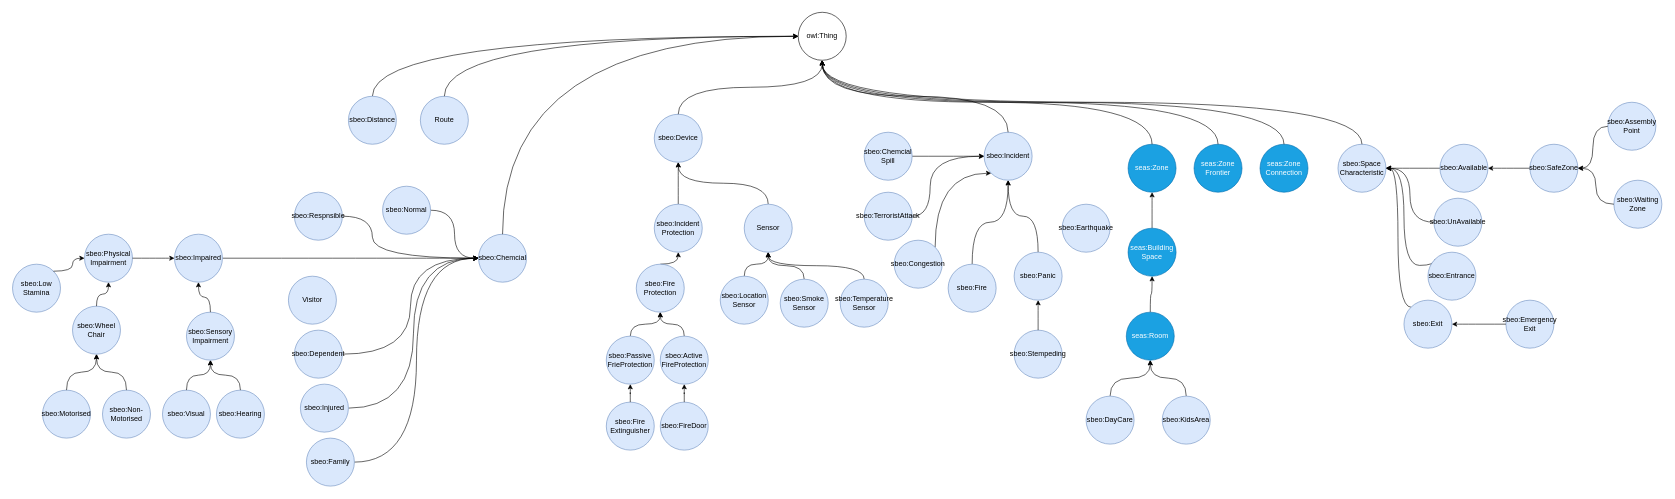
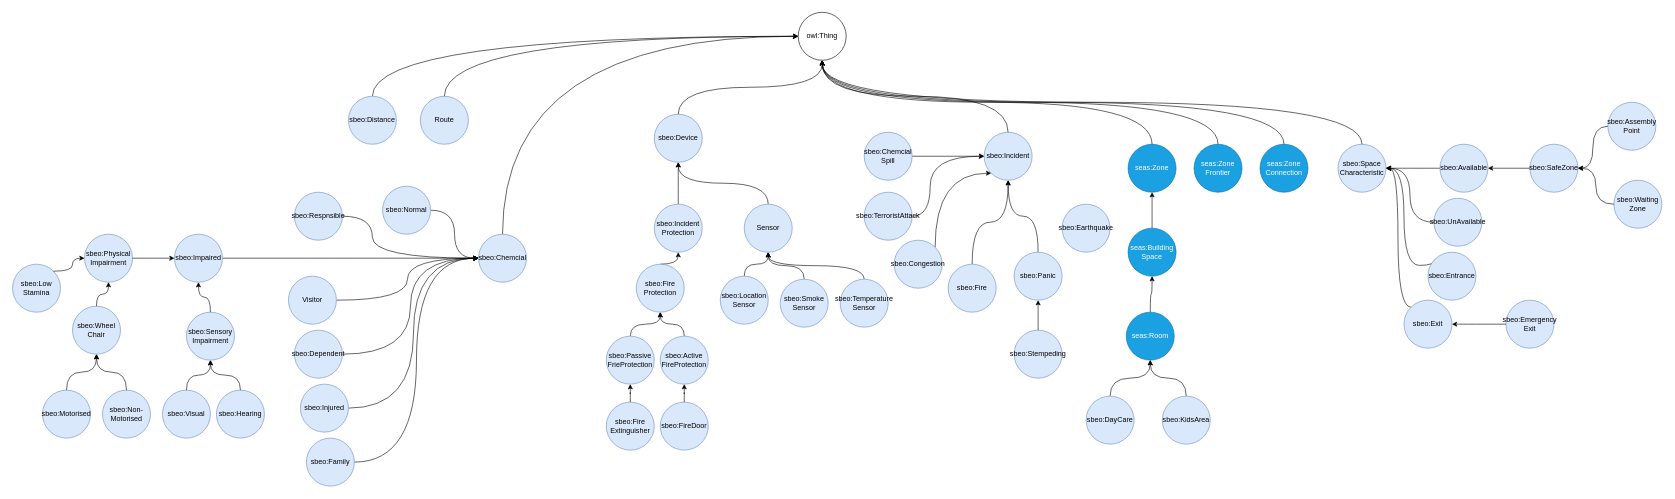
edge "Visitor" -> "sbeo:Chemcial": added
